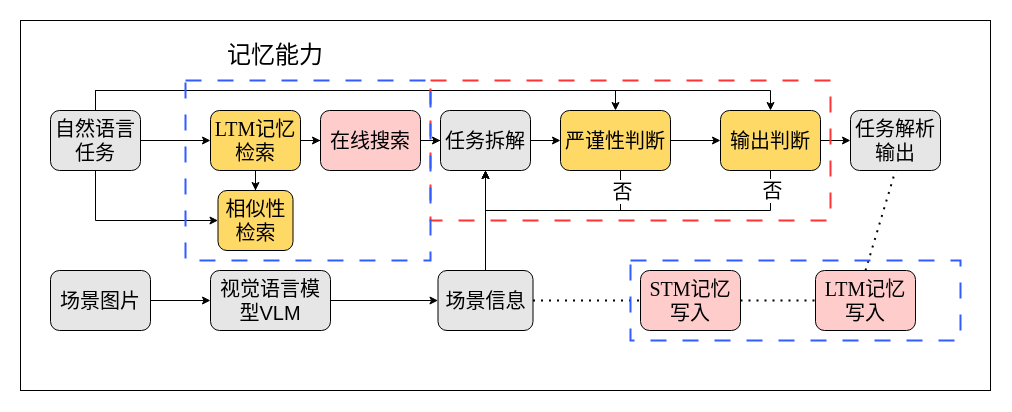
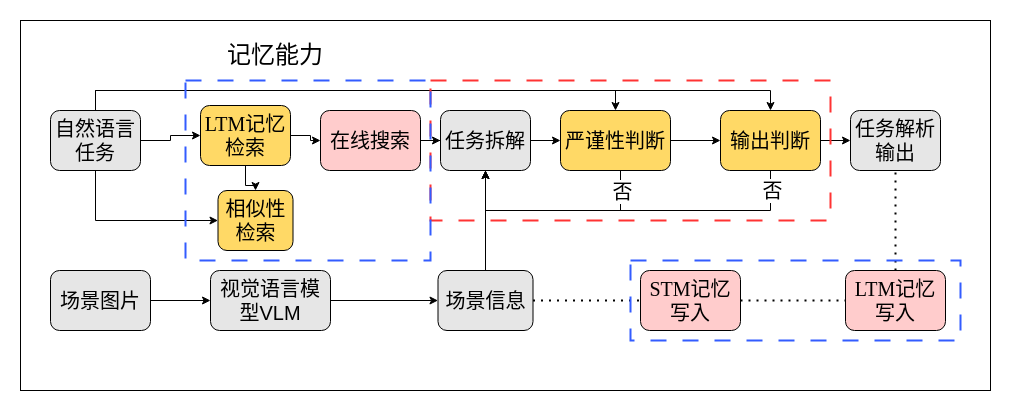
node "LTM记忆检索": moved (256, 141) -> (246, 136)
node "LTM记忆写入": moved (866, 301) -> (896, 301)
